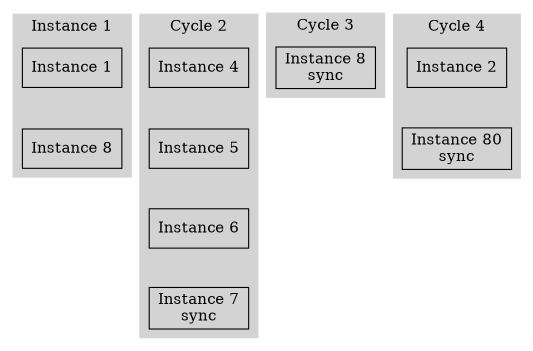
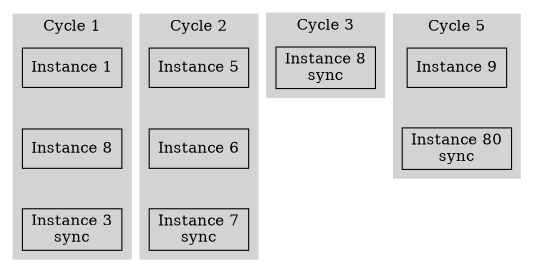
cluster "Instance 1": label "Instance 1" -> "Cycle 1"
cluster "Cycle 4": label "Cycle 4" -> "Cycle 5"
node "Instance 4": removed
node "Instance 2": label "Instance 2" -> "Instance 9"
node "Instance 3 sync": added
